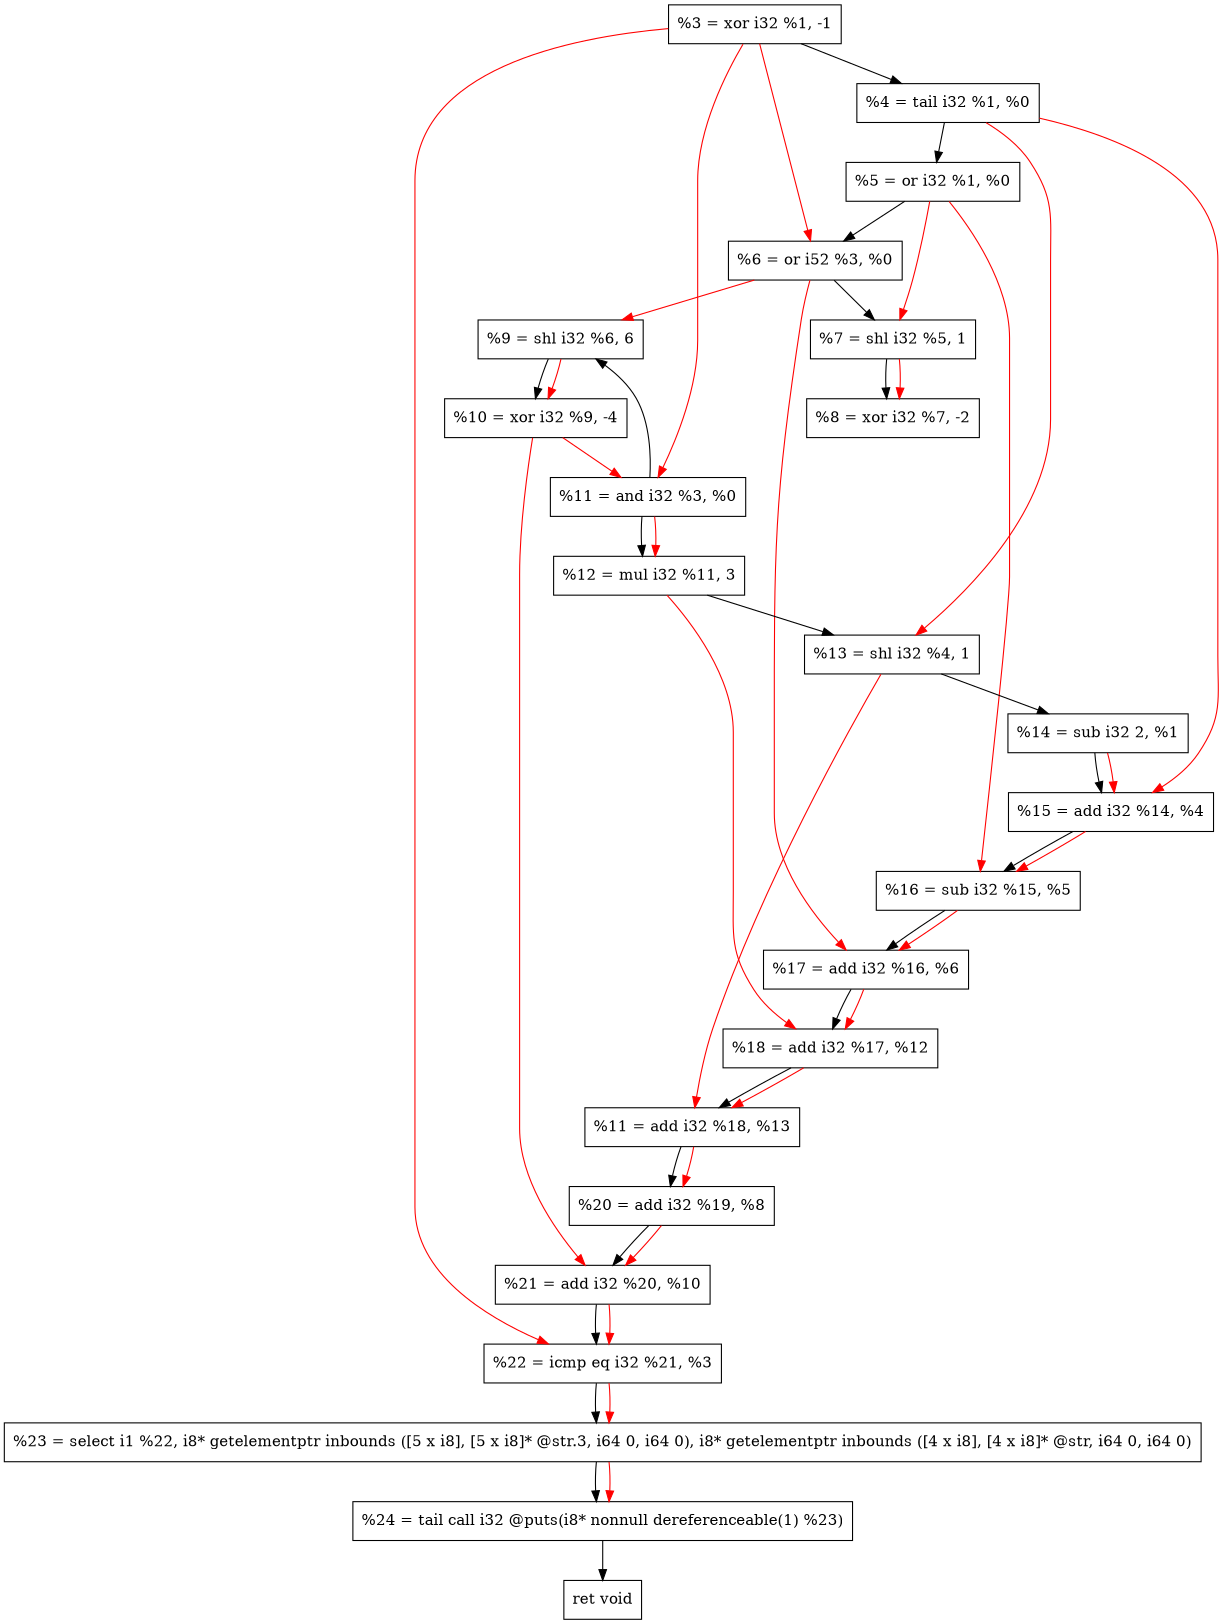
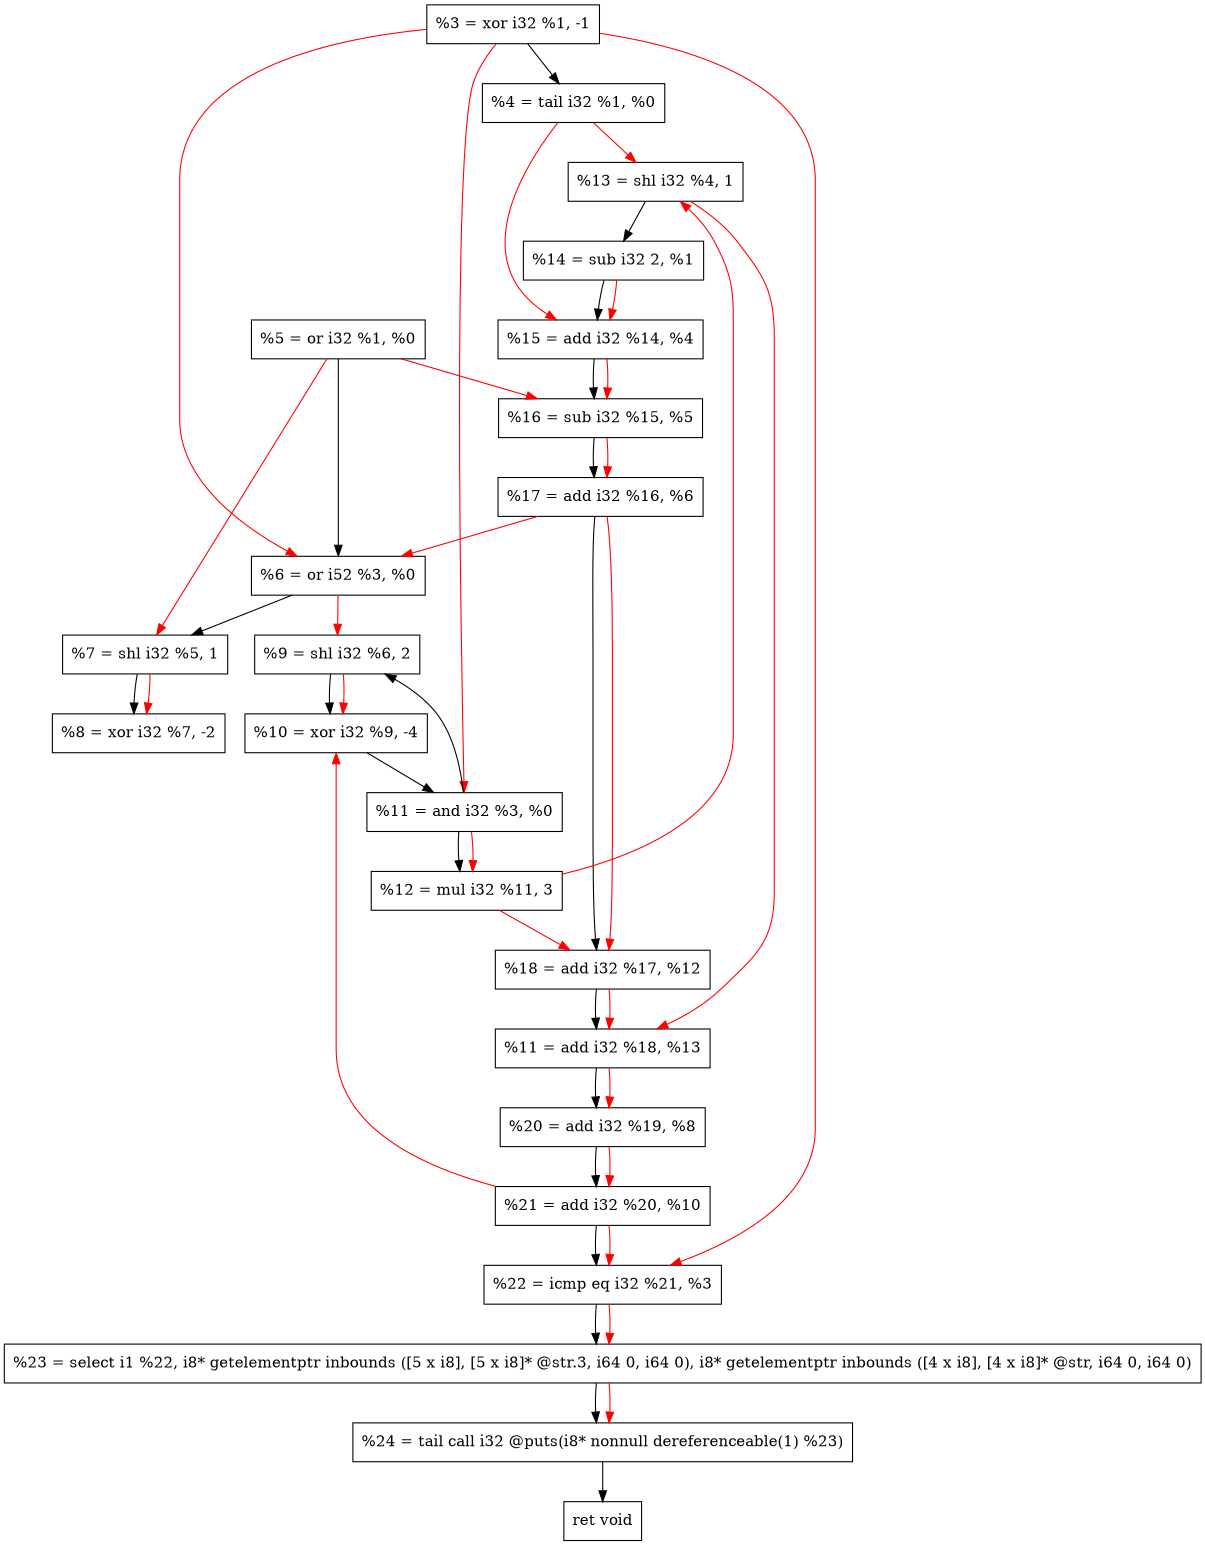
edge "%4 = tail i32 %1, %0" -> "%5 = or i32 %1, %0": removed
node "%9 = shl i32 %6, 6": label "%9 = shl i32 %6, 6" -> "%9 = shl i32 %6, 2"
edge "%10 = xor i32 %9, -4" -> "%11 = and i32 %3, %0": color red -> black
edge "%6 = or i52 %3, %0" -> "%17 = add i32 %16, %6": reversed
edge "%12 = mul i32 %11, 3" -> "%13 = shl i32 %4, 1": color black -> red
edge "%10 = xor i32 %9, -4" -> "%21 = add i32 %20, %10": reversed
